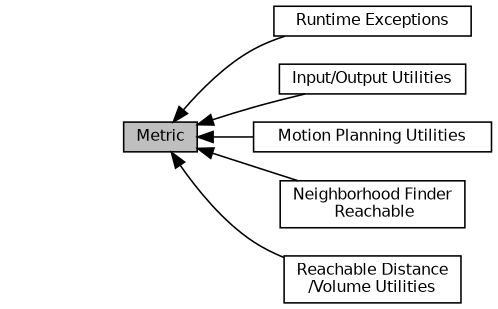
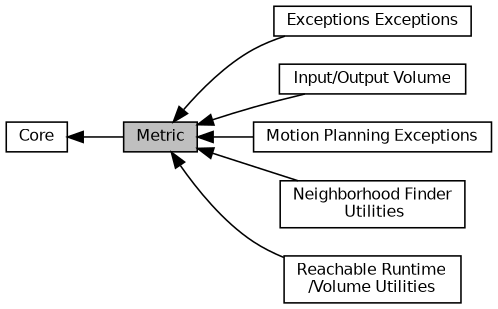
node "Runtime Exceptions": label "Runtime Exceptions" -> "Exceptions Exceptions"
node "Input/Output Utilities": label "Input/Output Utilities" -> "Input/Output Volume"
node "Core": added
node "Motion Planning Utilities": label "Motion Planning Utilities" -> "Motion Planning Exceptions"
node "Neighborhood Finder Reachable": label "Neighborhood Finder Reachable" -> "Neighborhood Finder Utilities"
node "Reachable Distance /Volume Utilities": label "Reachable Distance /Volume Utilities" -> "Reachable Runtime /Volume Utilities"
